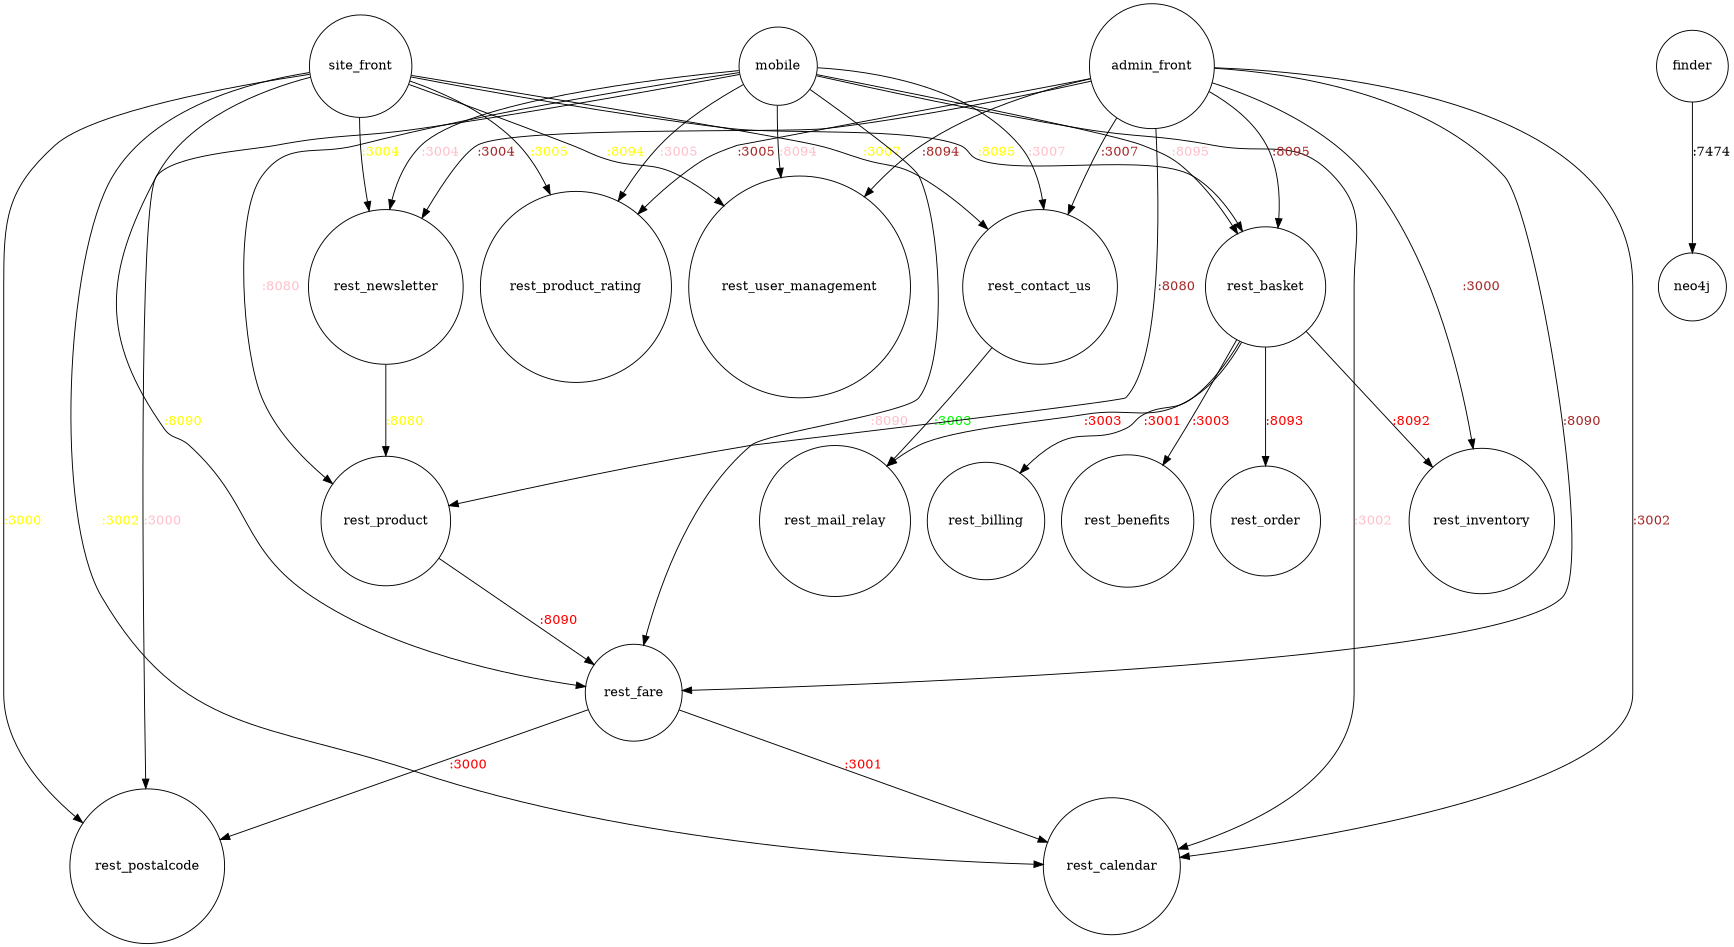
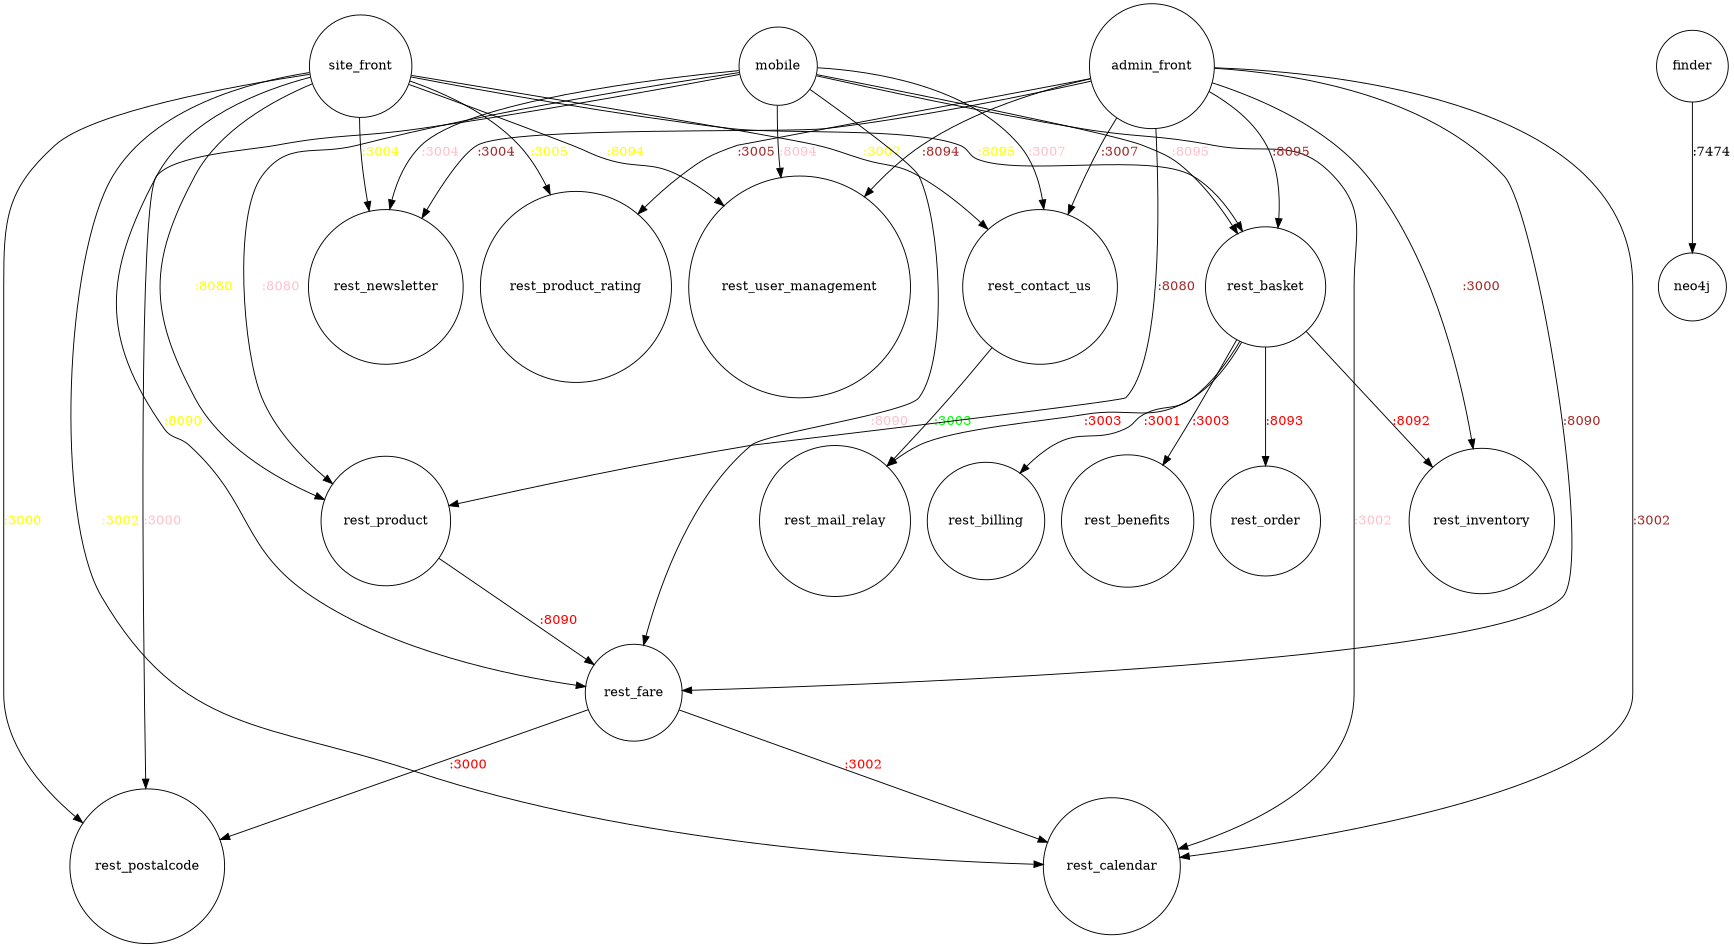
edge "mobile" -> "rest_product_rating": removed, label ":3005"
edge "rest_newsletter" -> "rest_product": now "site_front" -> "rest_product"
edge "rest_fare" -> "rest_calendar": label ":3001" -> ":3002"
